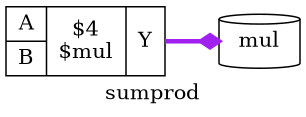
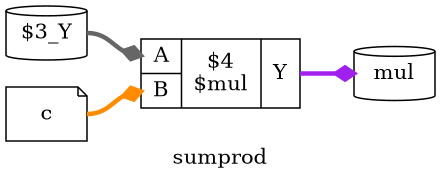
node "$3_Y": added
node "c": added
